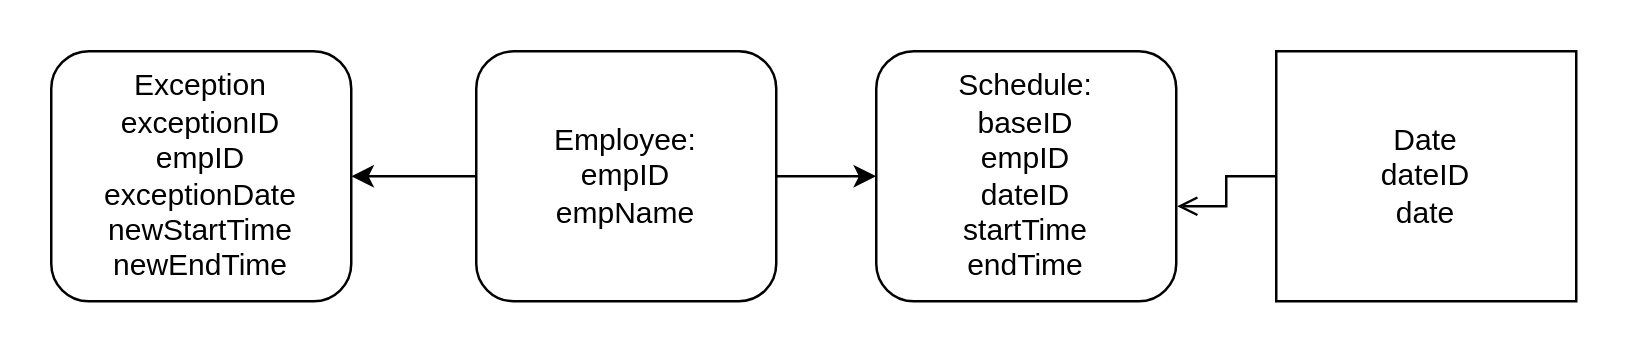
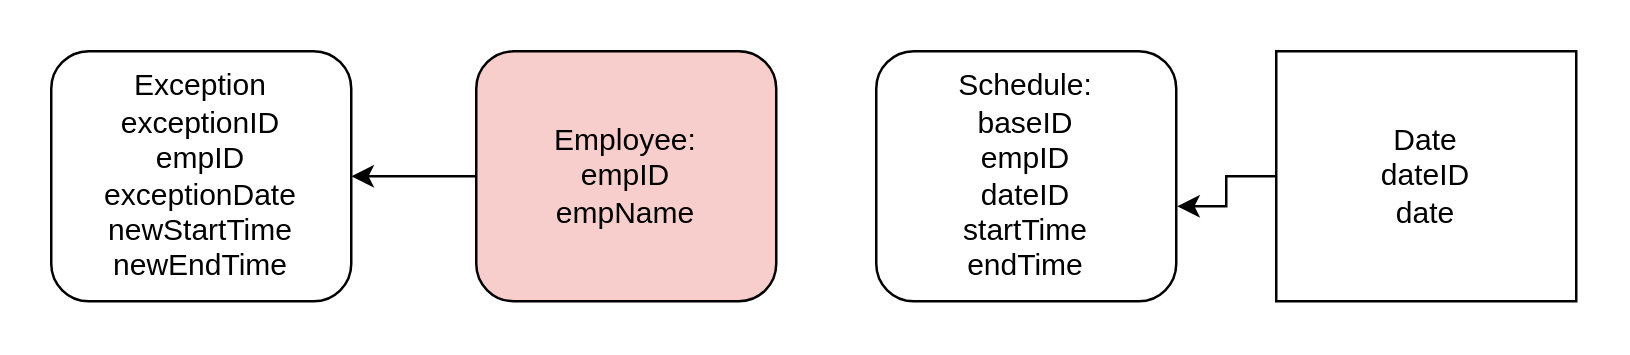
node "Employee: empID empName": fillcolor #ffffff -> #f8cecc
edge "Employee: empID empName" -> "Schedule: baseID empID dateID startTime endTime": removed
edge "Date dateID date" -> "Schedule: baseID empID dateID startTime endTime": arrowhead open -> classic
